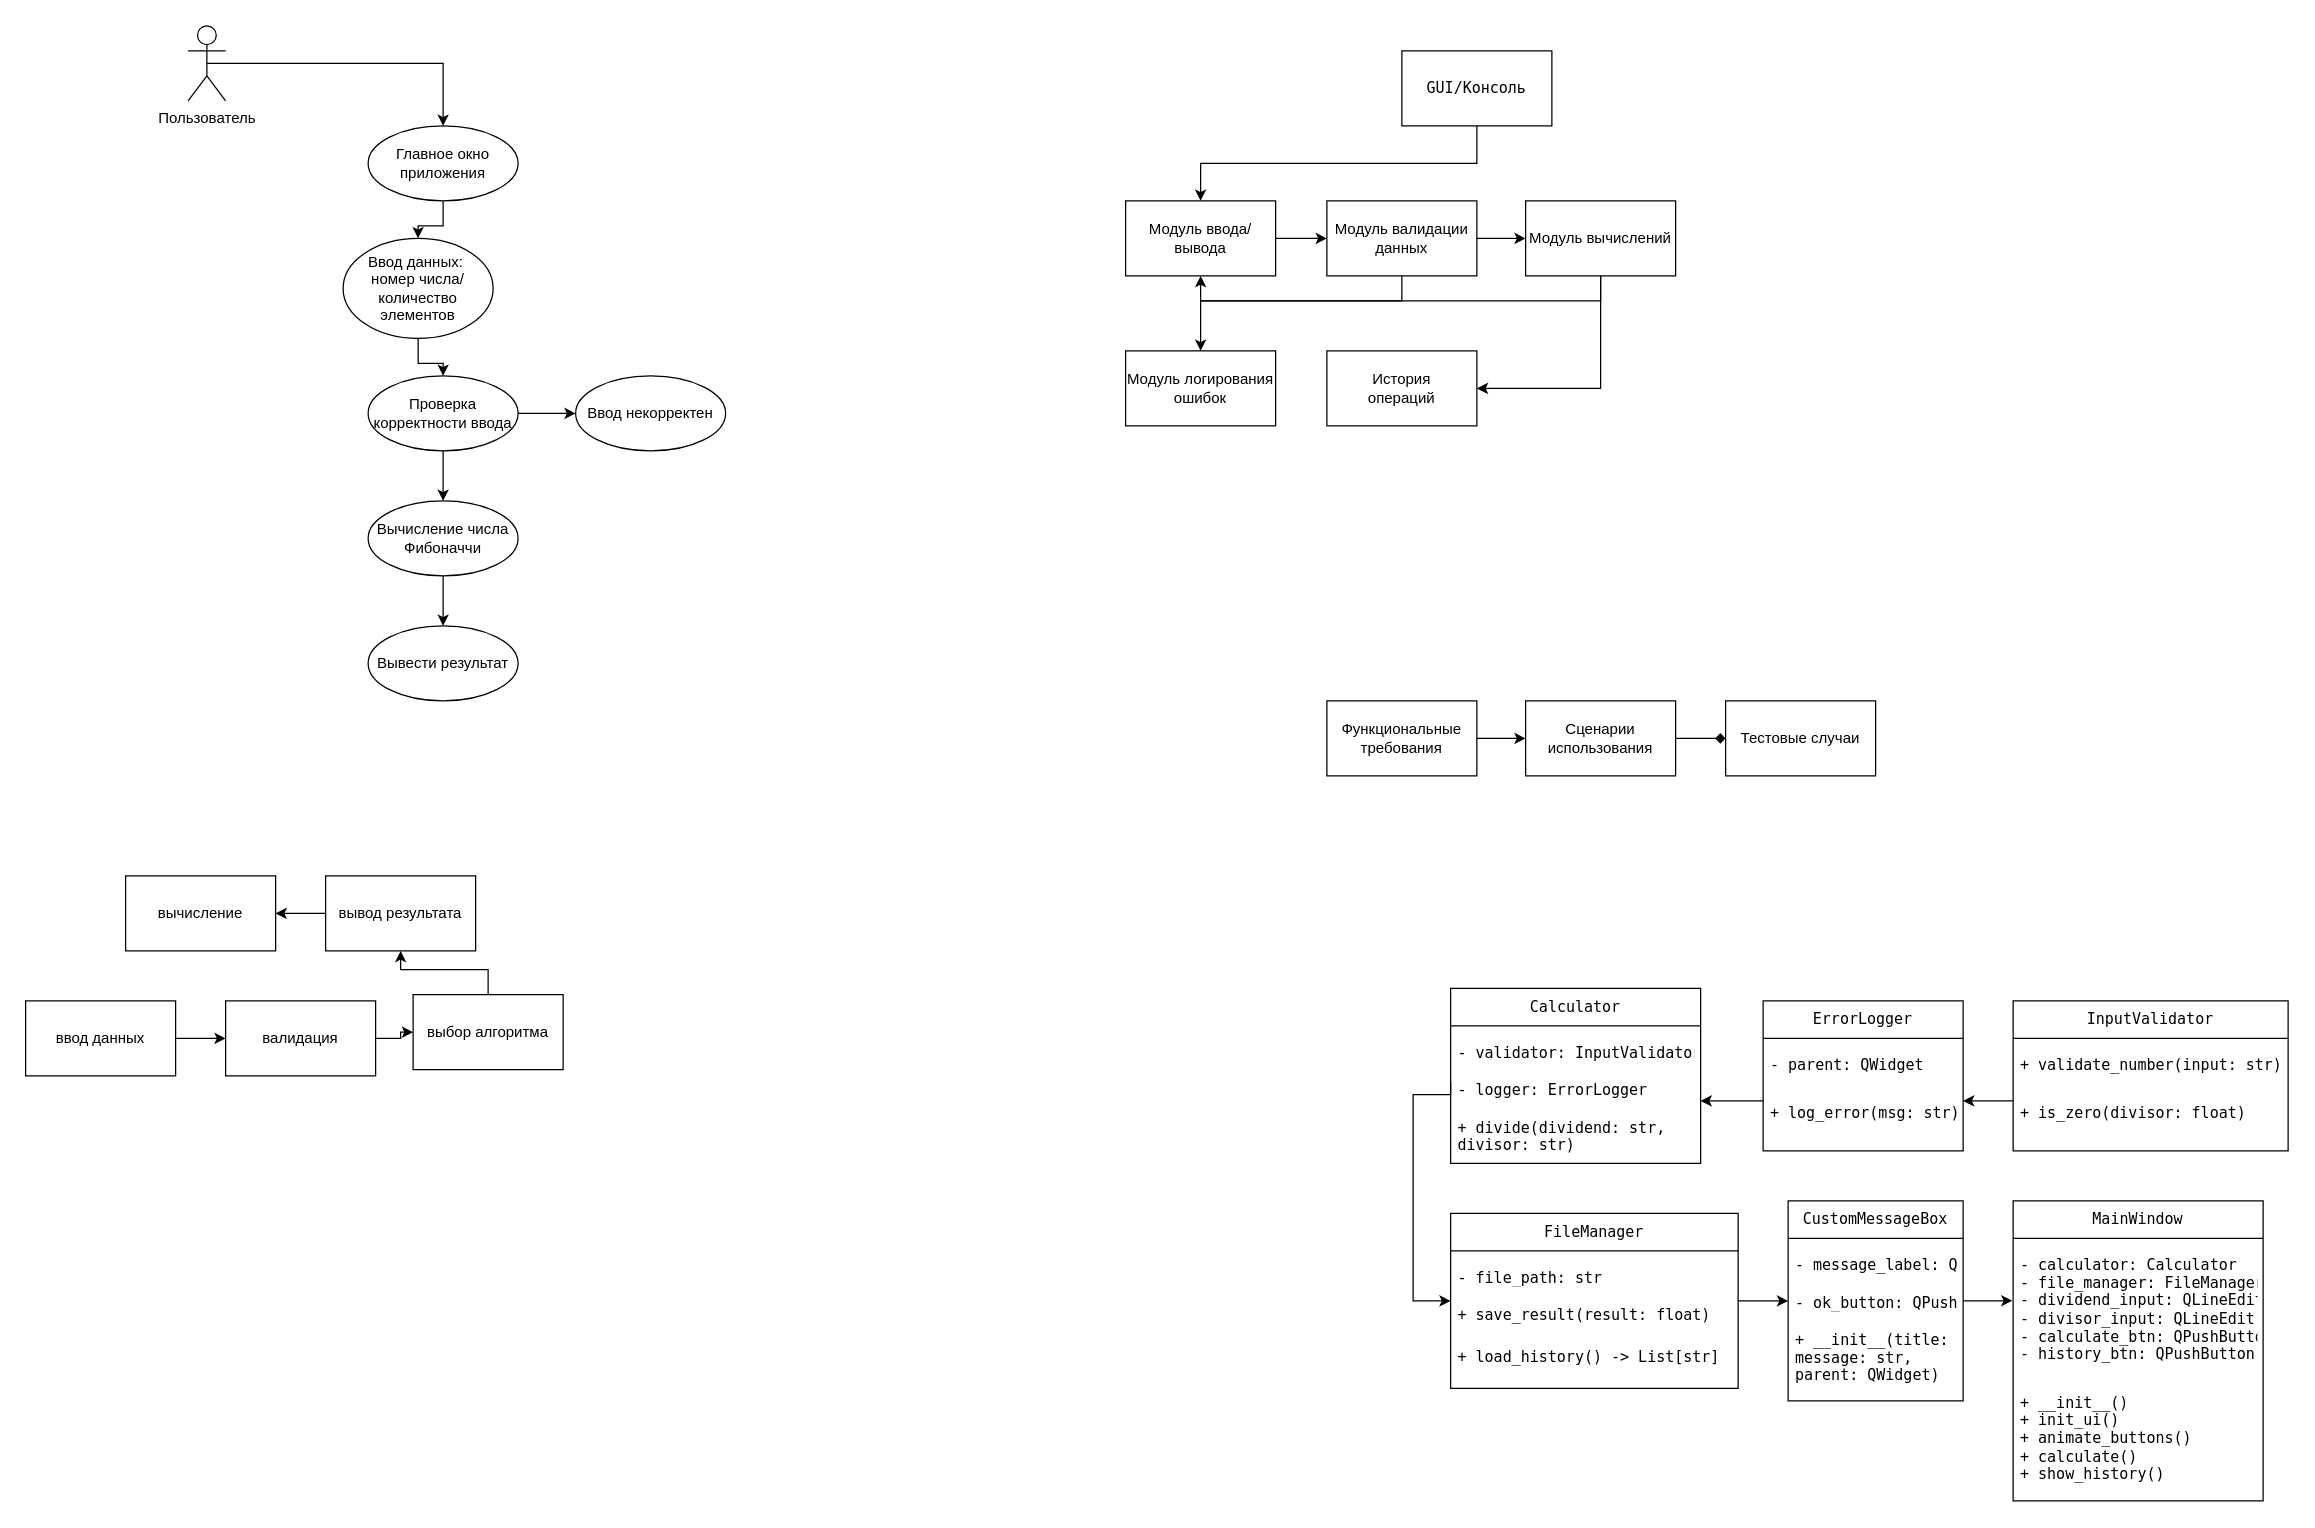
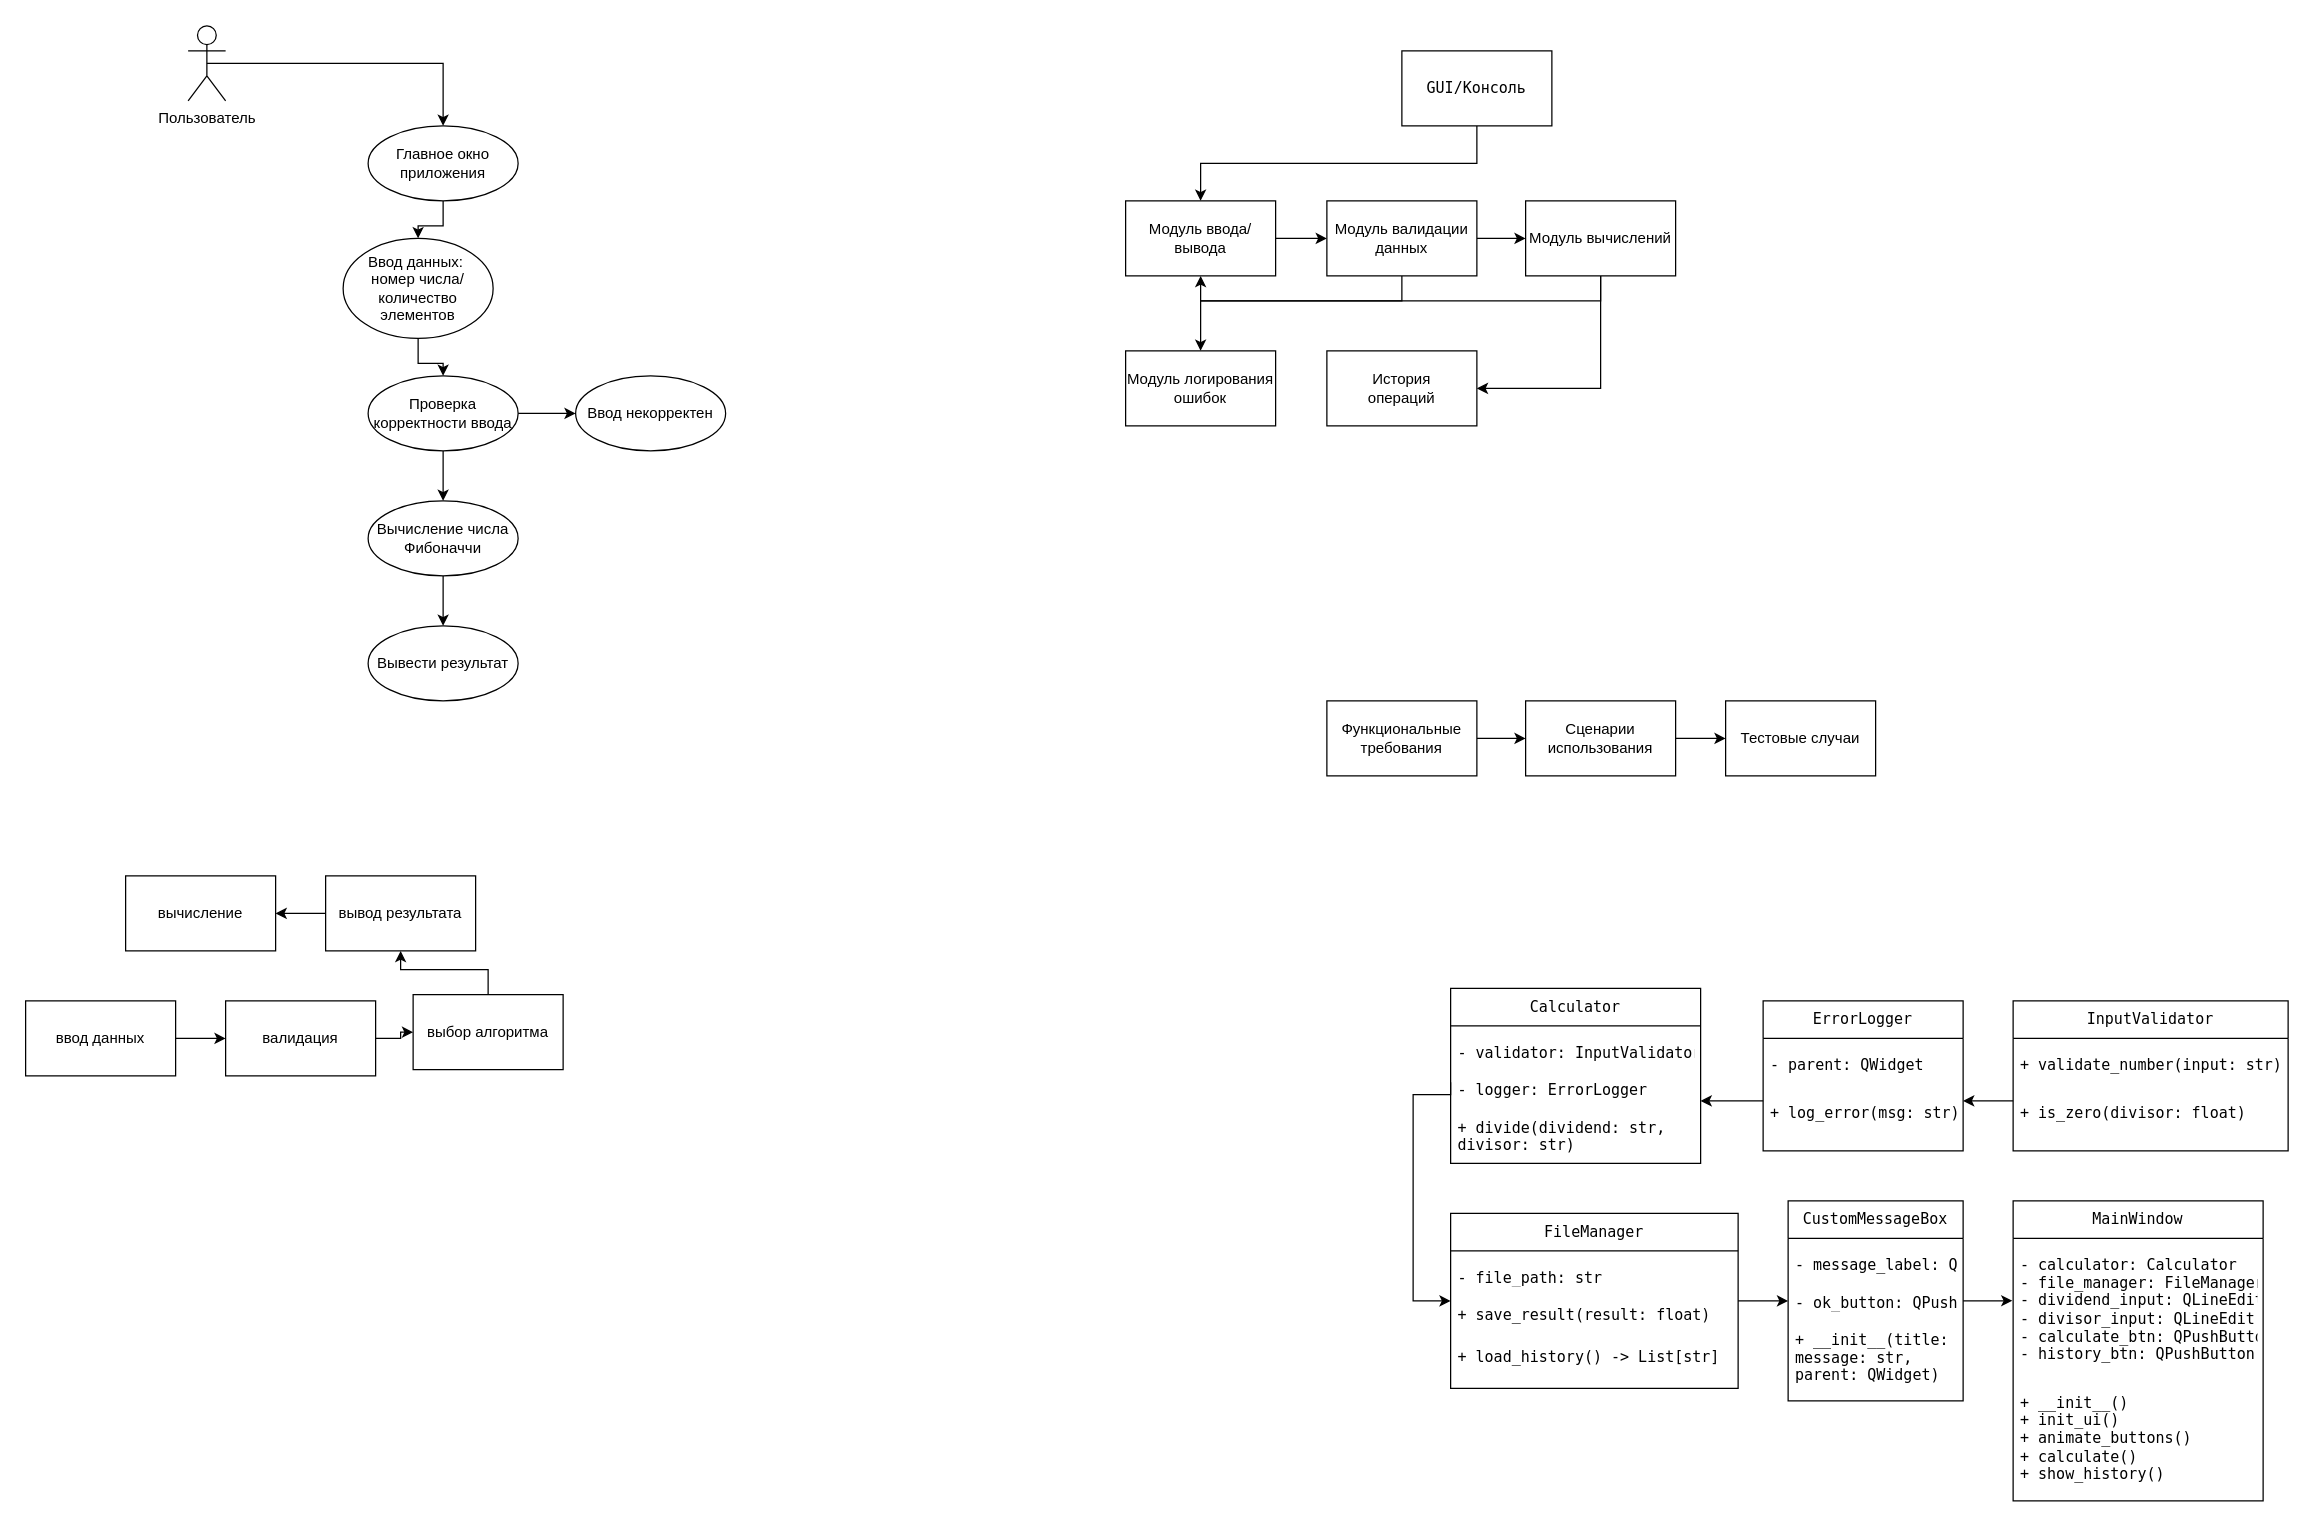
edge "Сценарии использования" -> "Тестовые случаи": arrowhead diamond -> classic
